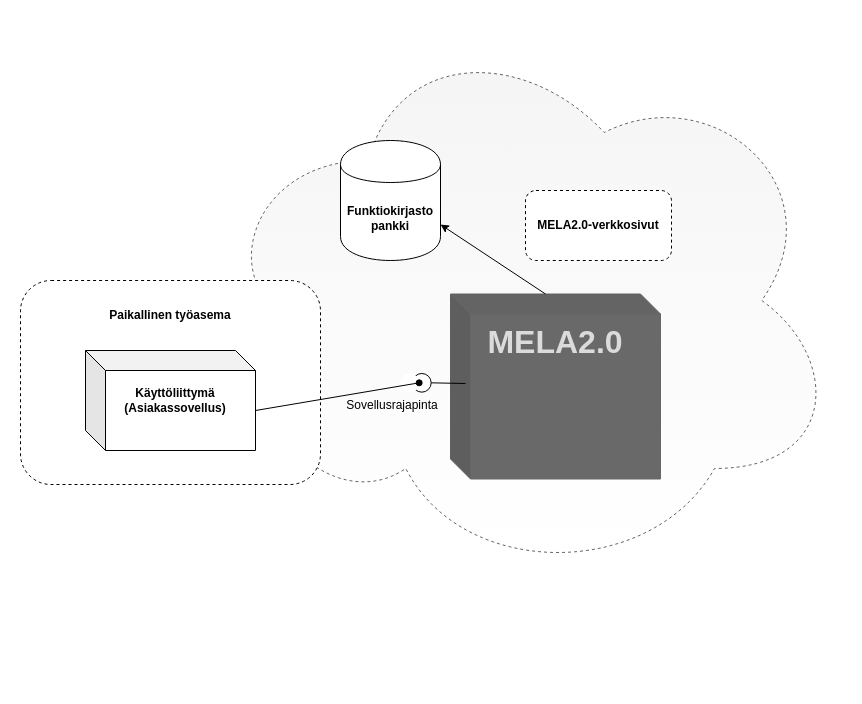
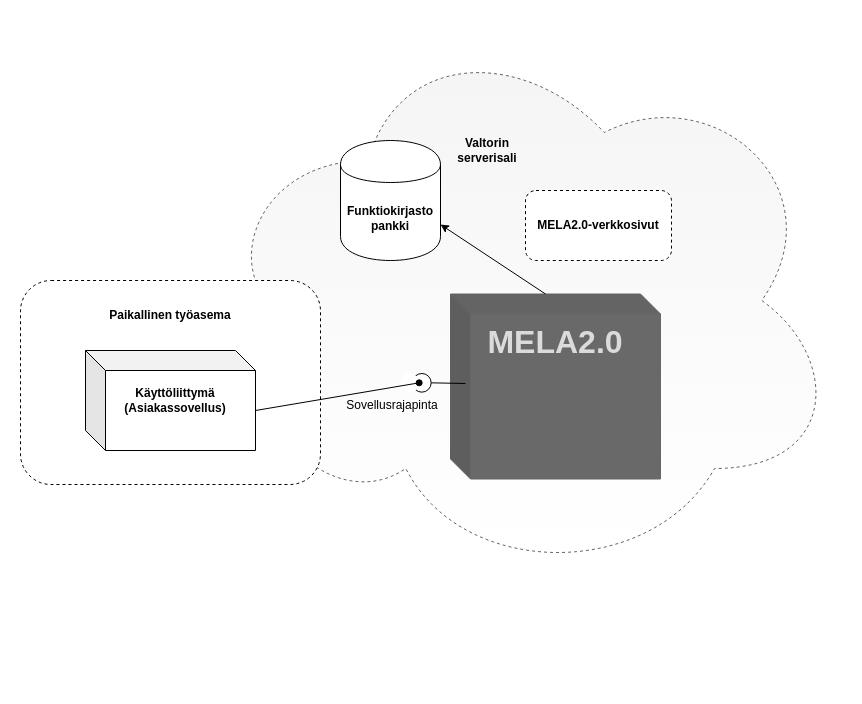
node "Valtorin serverisali": added
